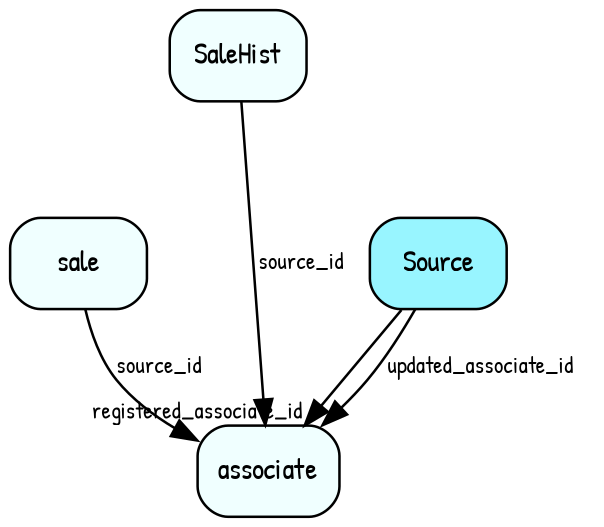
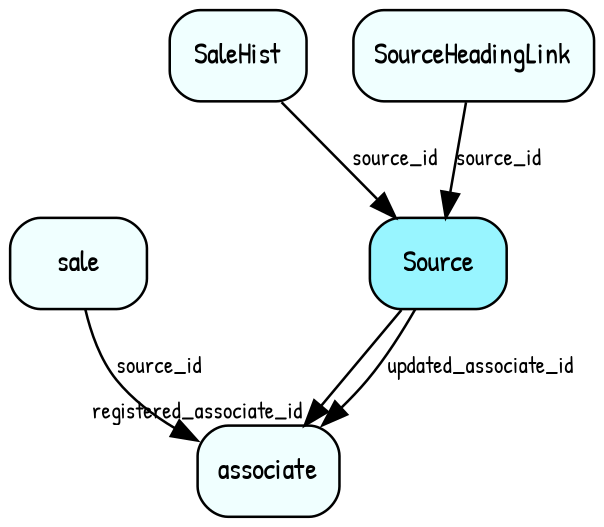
node "SourceHeadingLink": added
edge "SaleHist" -> "associate": now "SaleHist" -> "Source"
